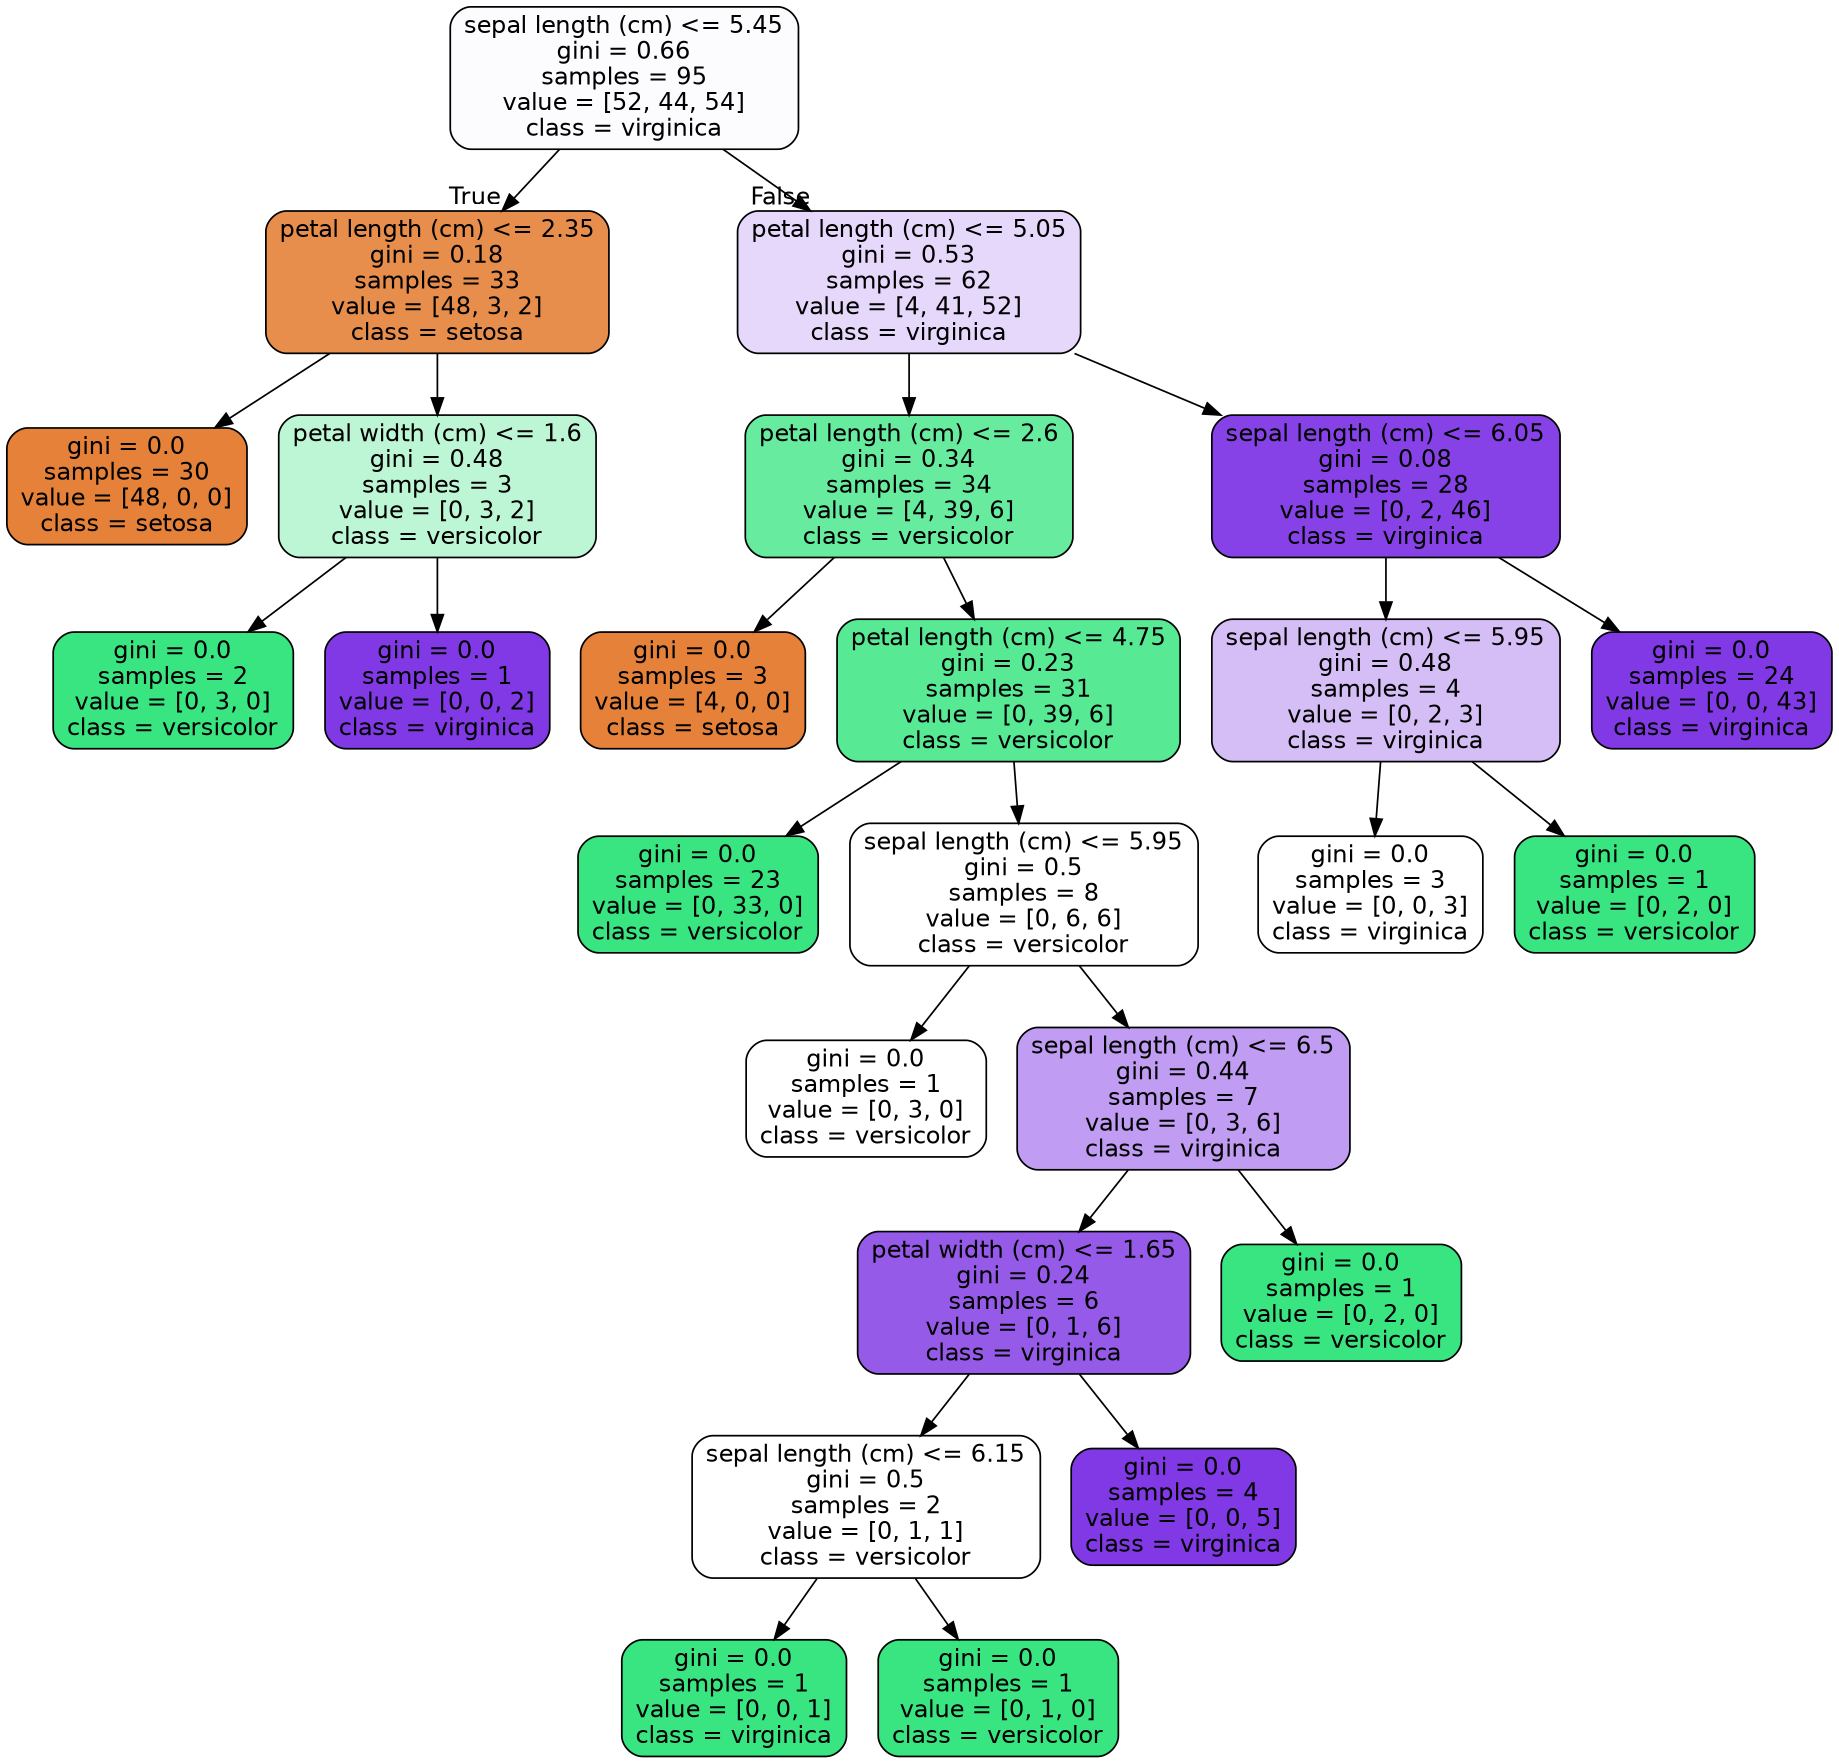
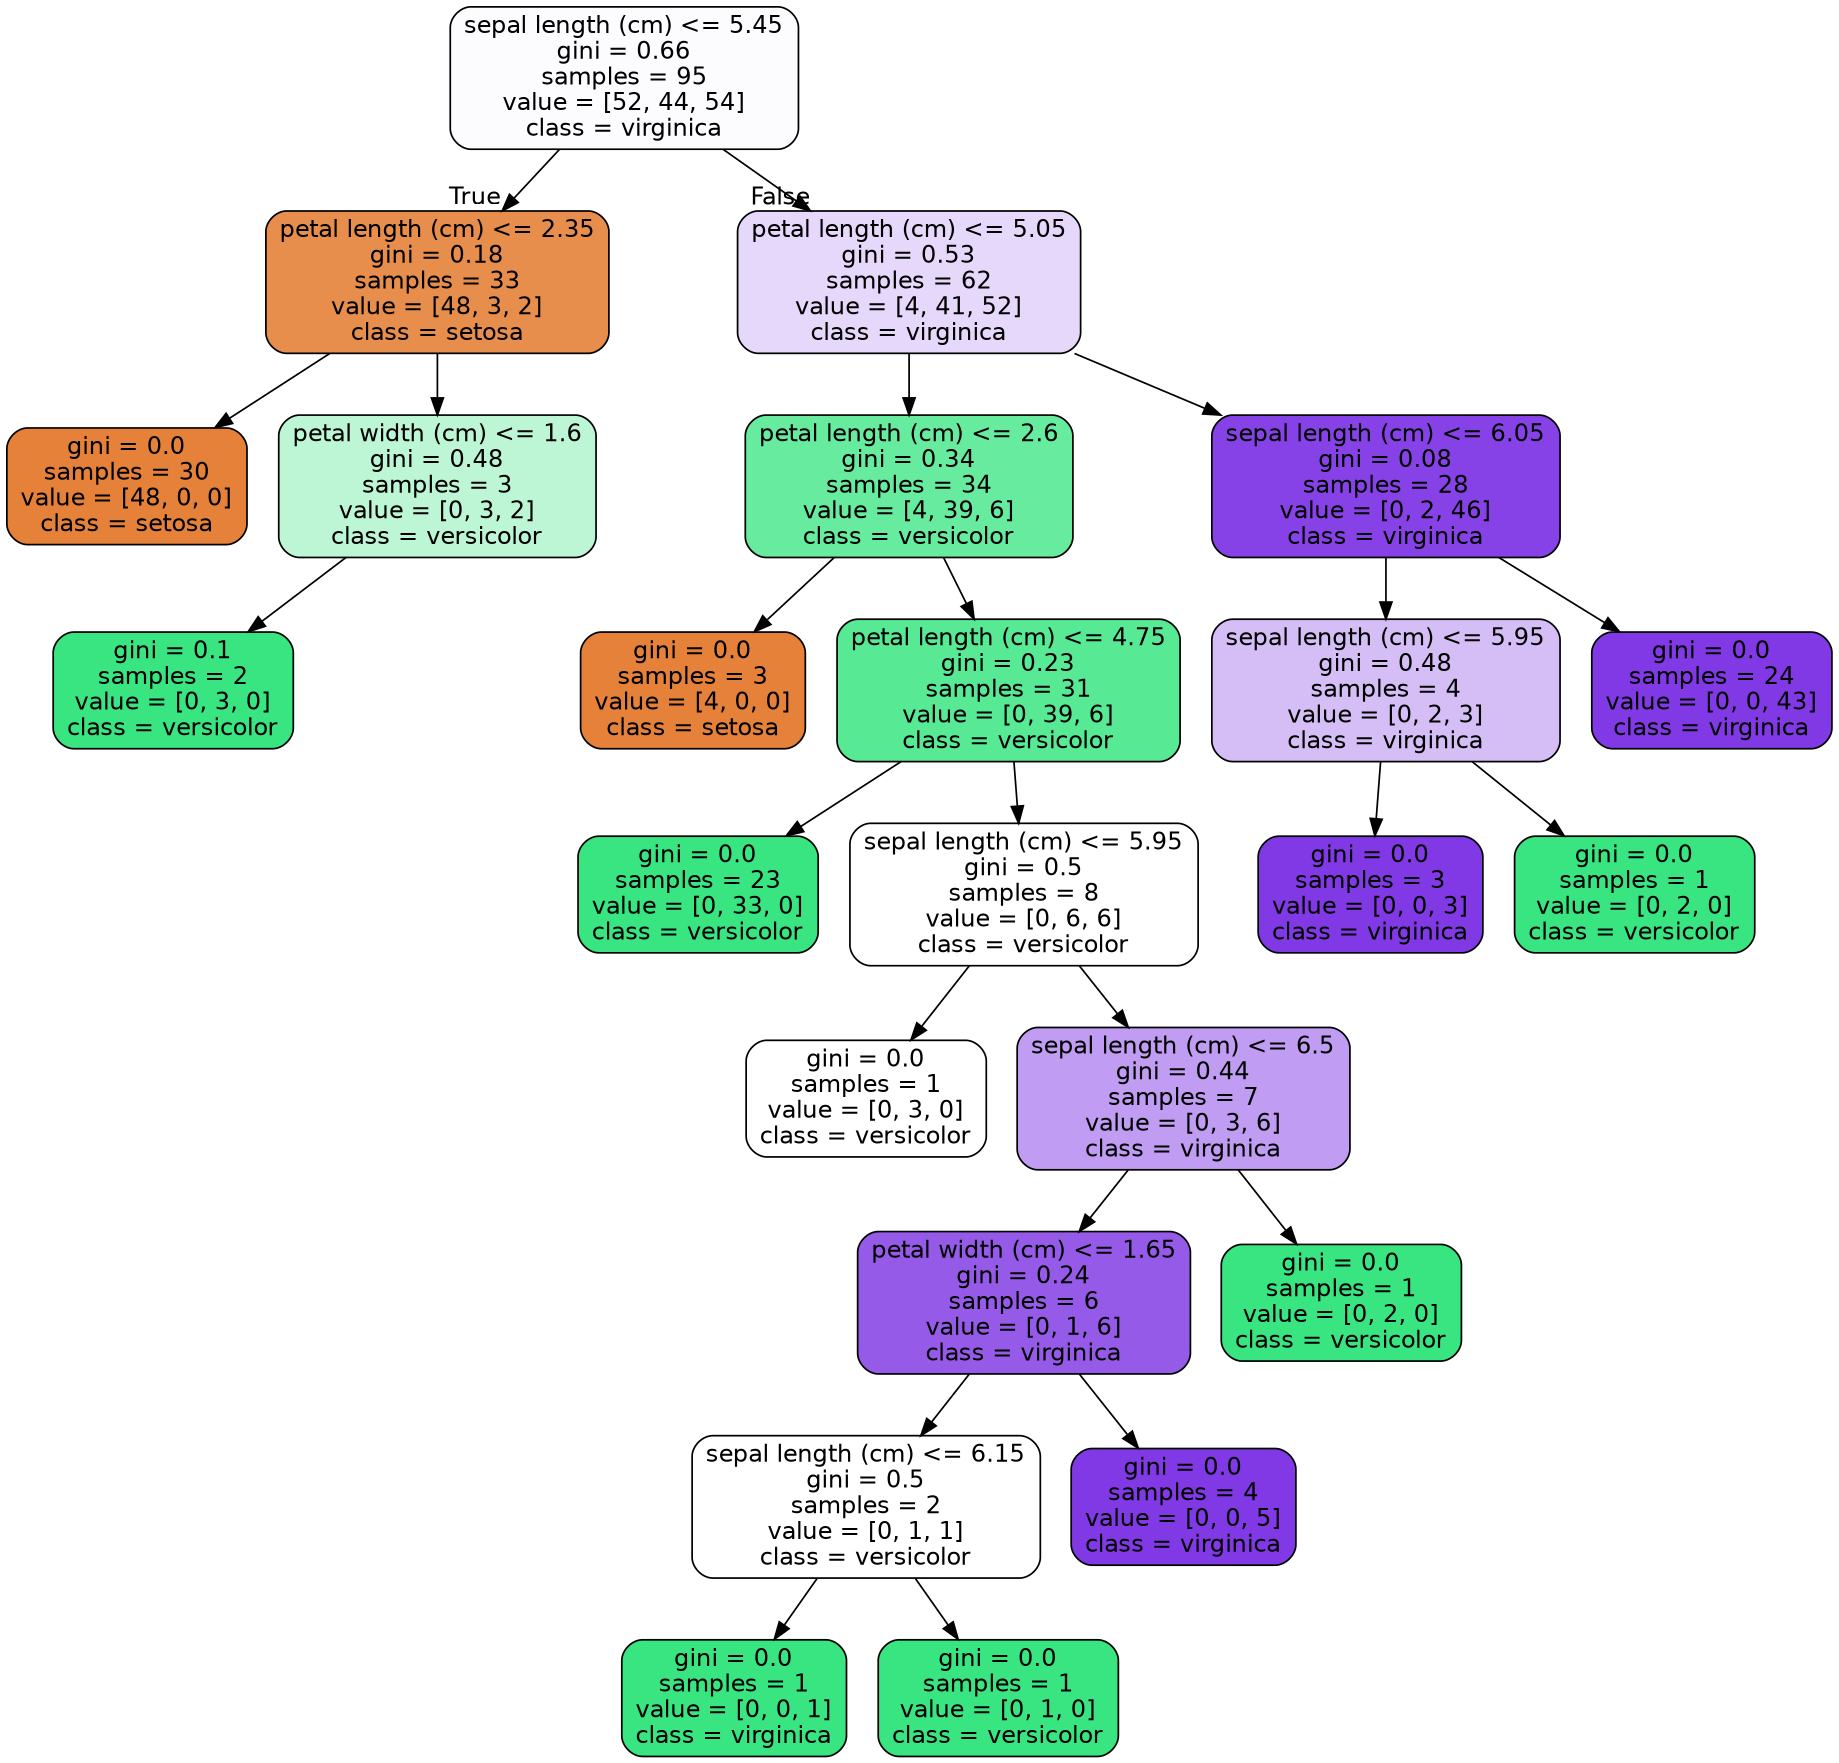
node "gini = 0.0 samples = 2 value = [0, 3, 0] class = versicolor": label "gini = 0.0 samples = 2 value = [0, 3, 0] class = versicolor" -> "gini = 0.1 samples = 2 value = [0, 3, 0] class = versicolor"
node "gini = 0.0 samples = 1 value = [0, 0, 2] class = virginica": removed
node "gini = 0.0 samples = 3 value = [0, 0, 3] class = virginica": fillcolor #ffffff -> #8139e5
